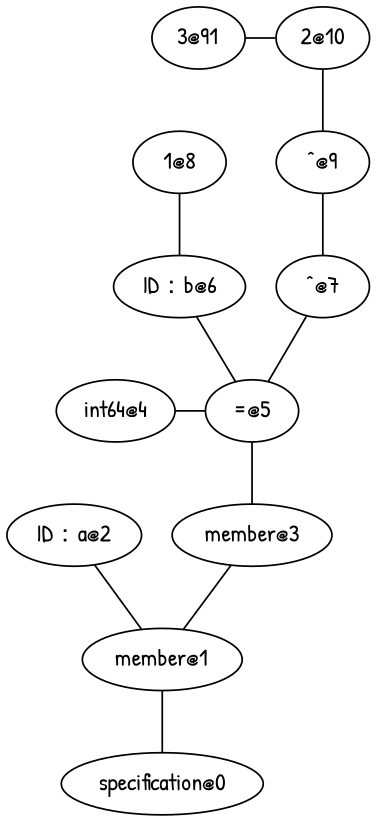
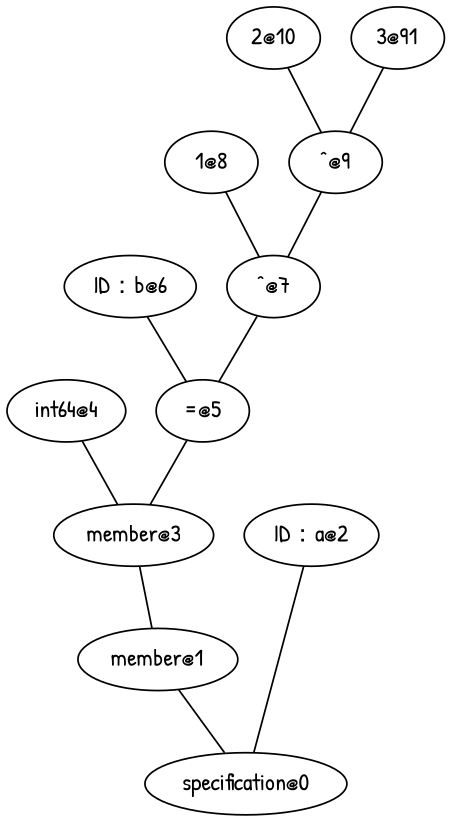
edge "3@91" -- "2@10": now "3@91" -- "^@9"
edge "1@8" -- "ID：b@6": now "1@8" -- "^@7"
edge "int64@4" -- "=@5": now "int64@4" -- "member@3"
edge "ID：a@2" -- "member@1": now "ID：a@2" -- "specification@0"
